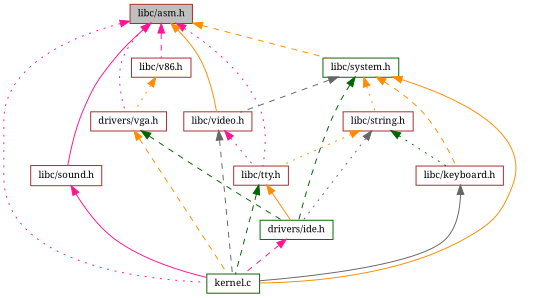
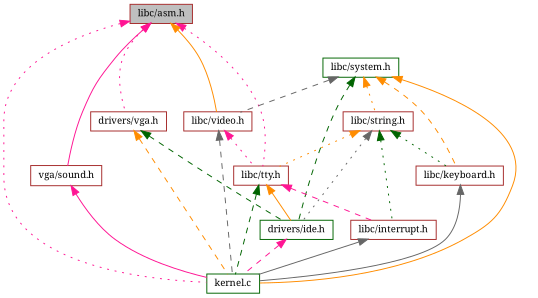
edge "libc/system.h" -> "libc/asm.h": removed
node "libc/v86.h": removed
node "libc/sound.h": label "libc/sound.h" -> "vga/sound.h"
node "libc/interrupt.h": added
